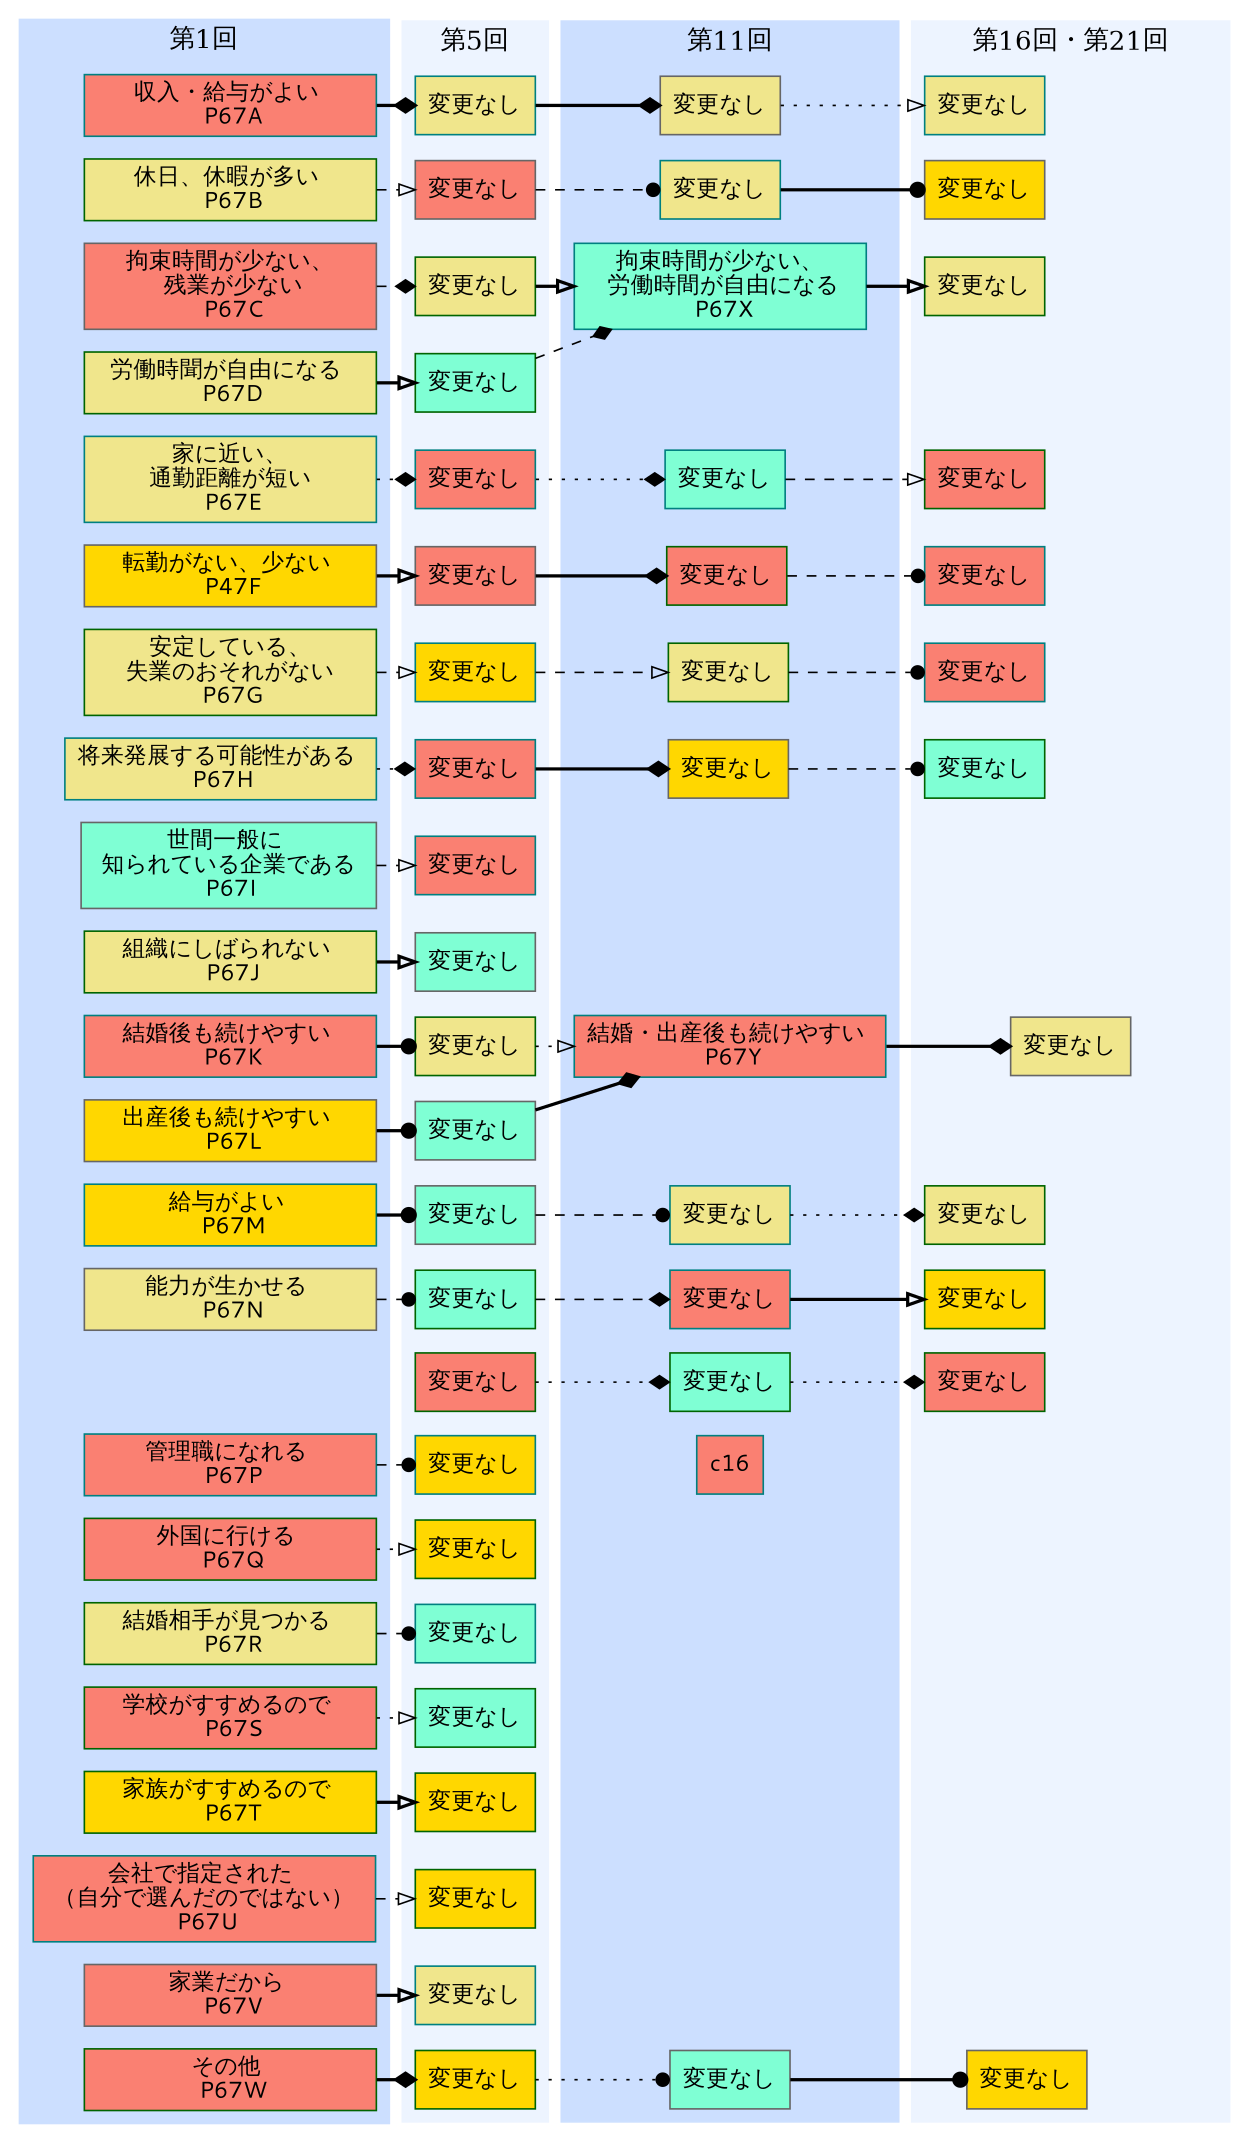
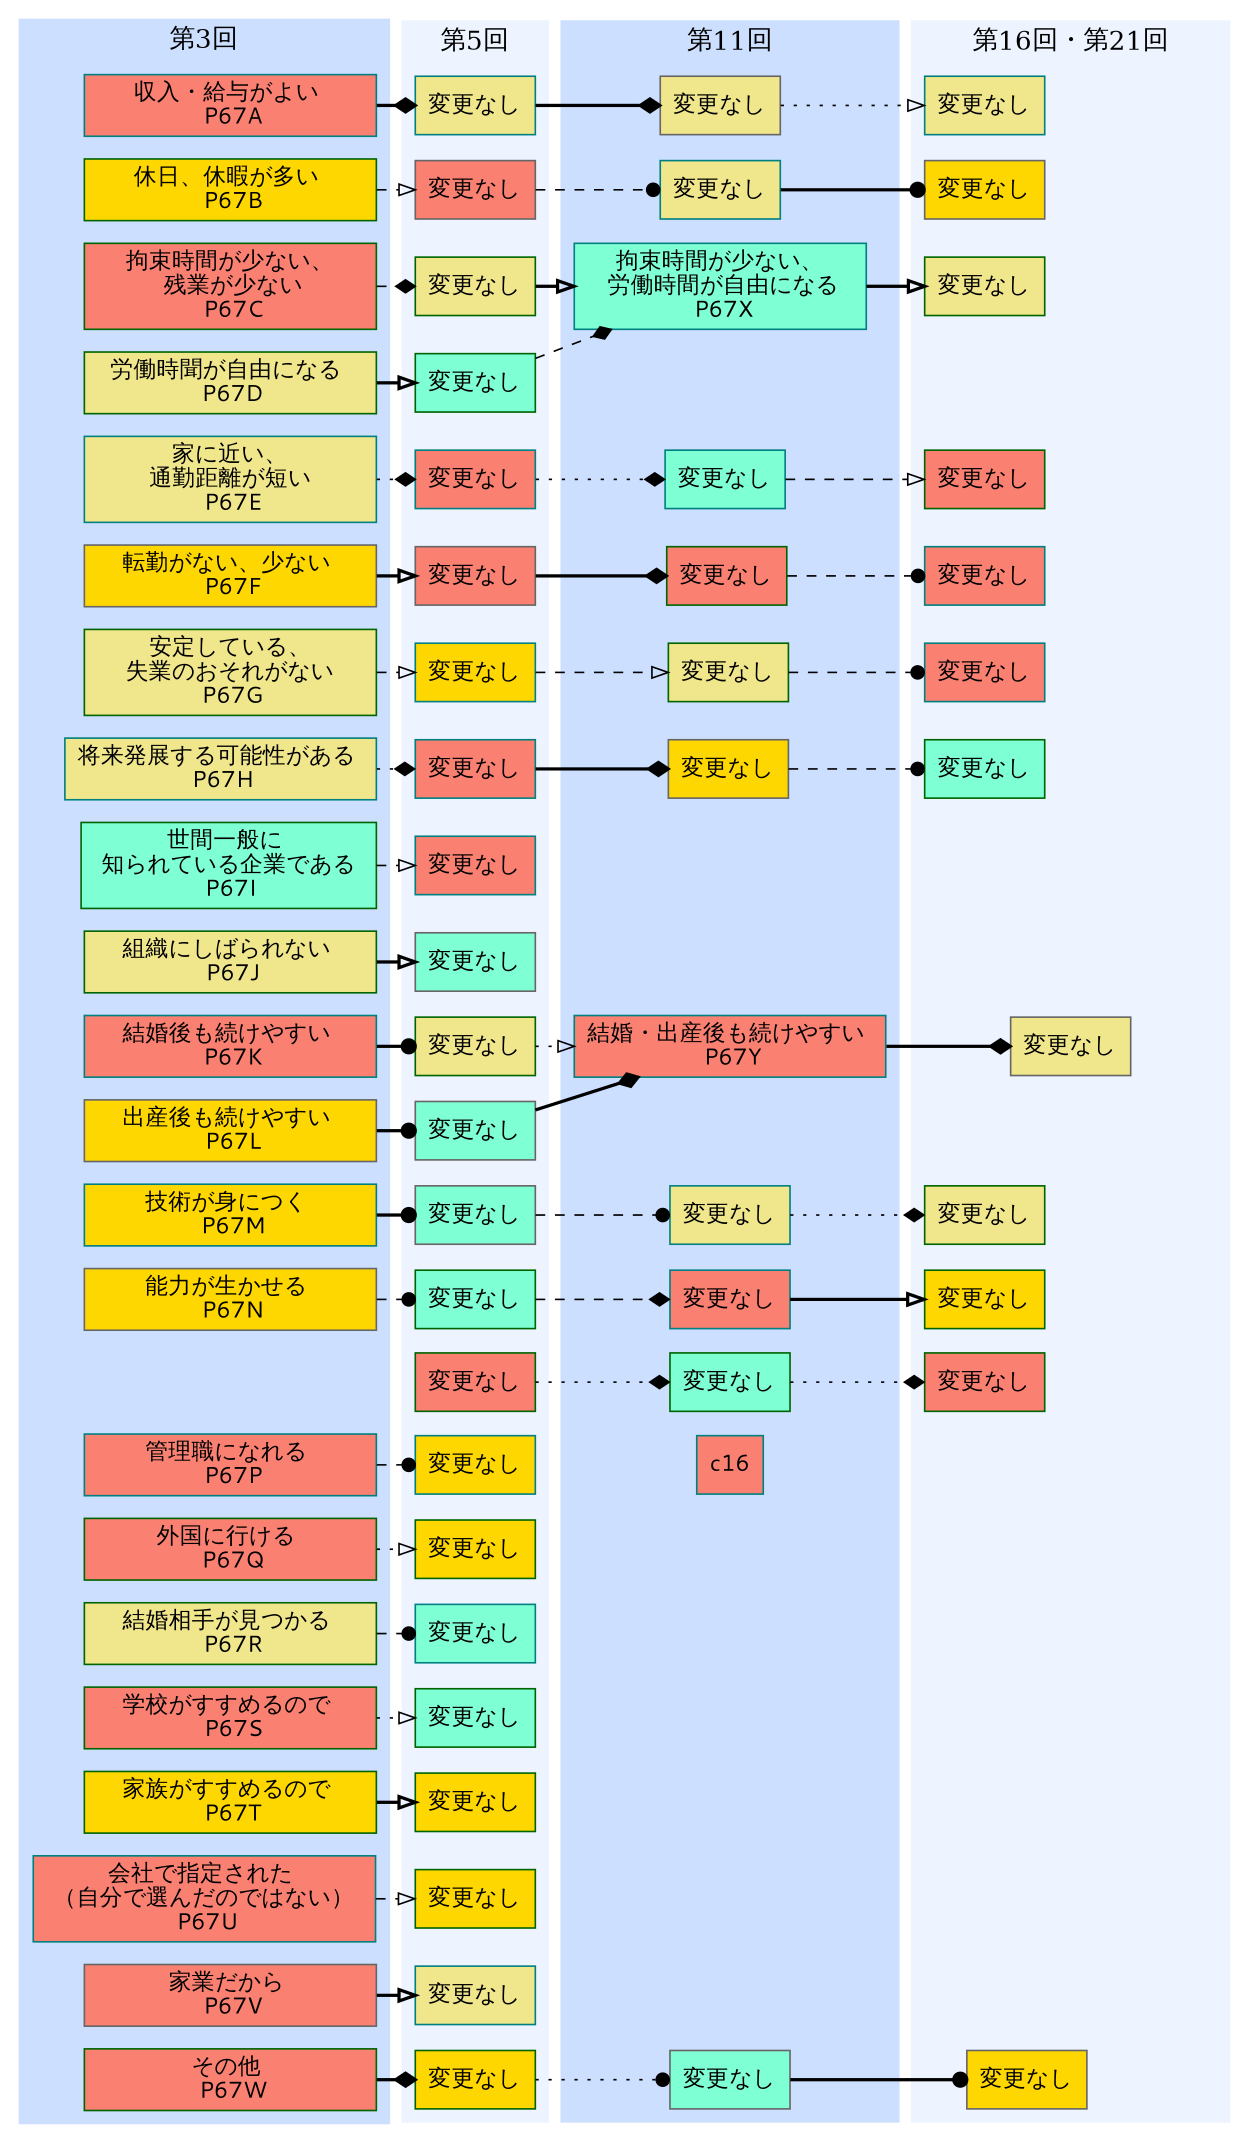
cluster "第1回": label "第1回" -> "第3回"
node "休日、休暇が多い P67B": fillcolor khaki -> gold
node "拘束時間が少ない、 残業が少ない P67C": color gray40 -> darkgreen
node "転勤がない、少ない P47F": label "転勤がない、少ない P47F" -> "転勤がない、少ない P67F"
node "世間一般に 知られている企業である P67I": color gray40 -> darkgreen
node "給与がよい P67M": label "給与がよい P67M" -> "技術が身につく P67M"
node "能力が生かせる P67N": fillcolor khaki -> gold
